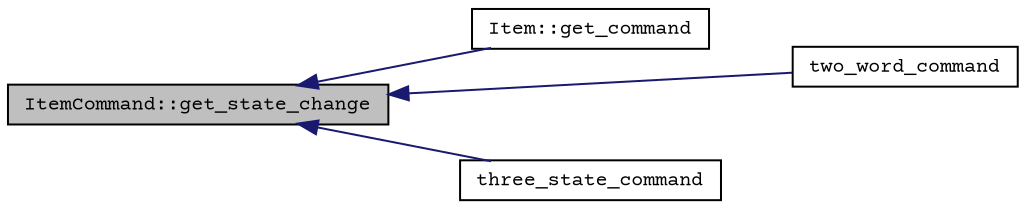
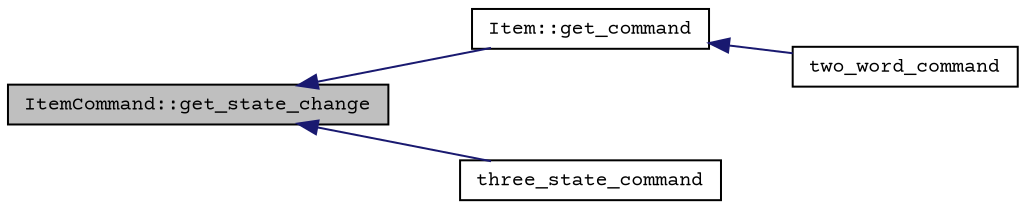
edge "two_word_command" -> "ItemCommand::get_state_change": now "two_word_command" -> "Item::get_command"
